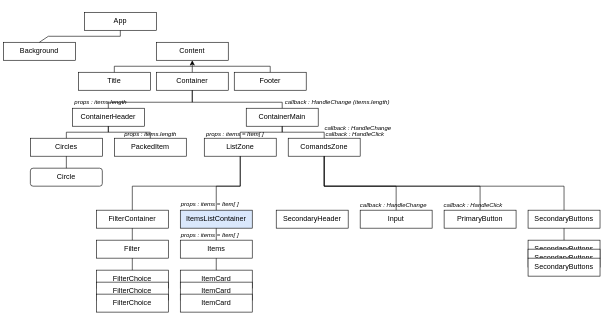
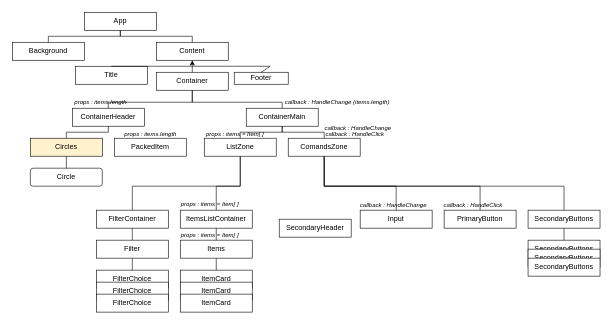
edge "App" -- "Content": added
node "Background": moved (39, 51) -> (48, 51)
node "Title": moved (114, 81) -> (111, 75)
node "Footer": size 72x18 -> 54x12
edge "ContainerHeader" -- "PackedItem": removed
node "Circles": fillcolor #ffffff -> #fff2cc
node "ItemsListContainer": fillcolor #dae8fc -> #ffffff
node "SecondaryHeader": moved (312, 219) -> (315, 228)
